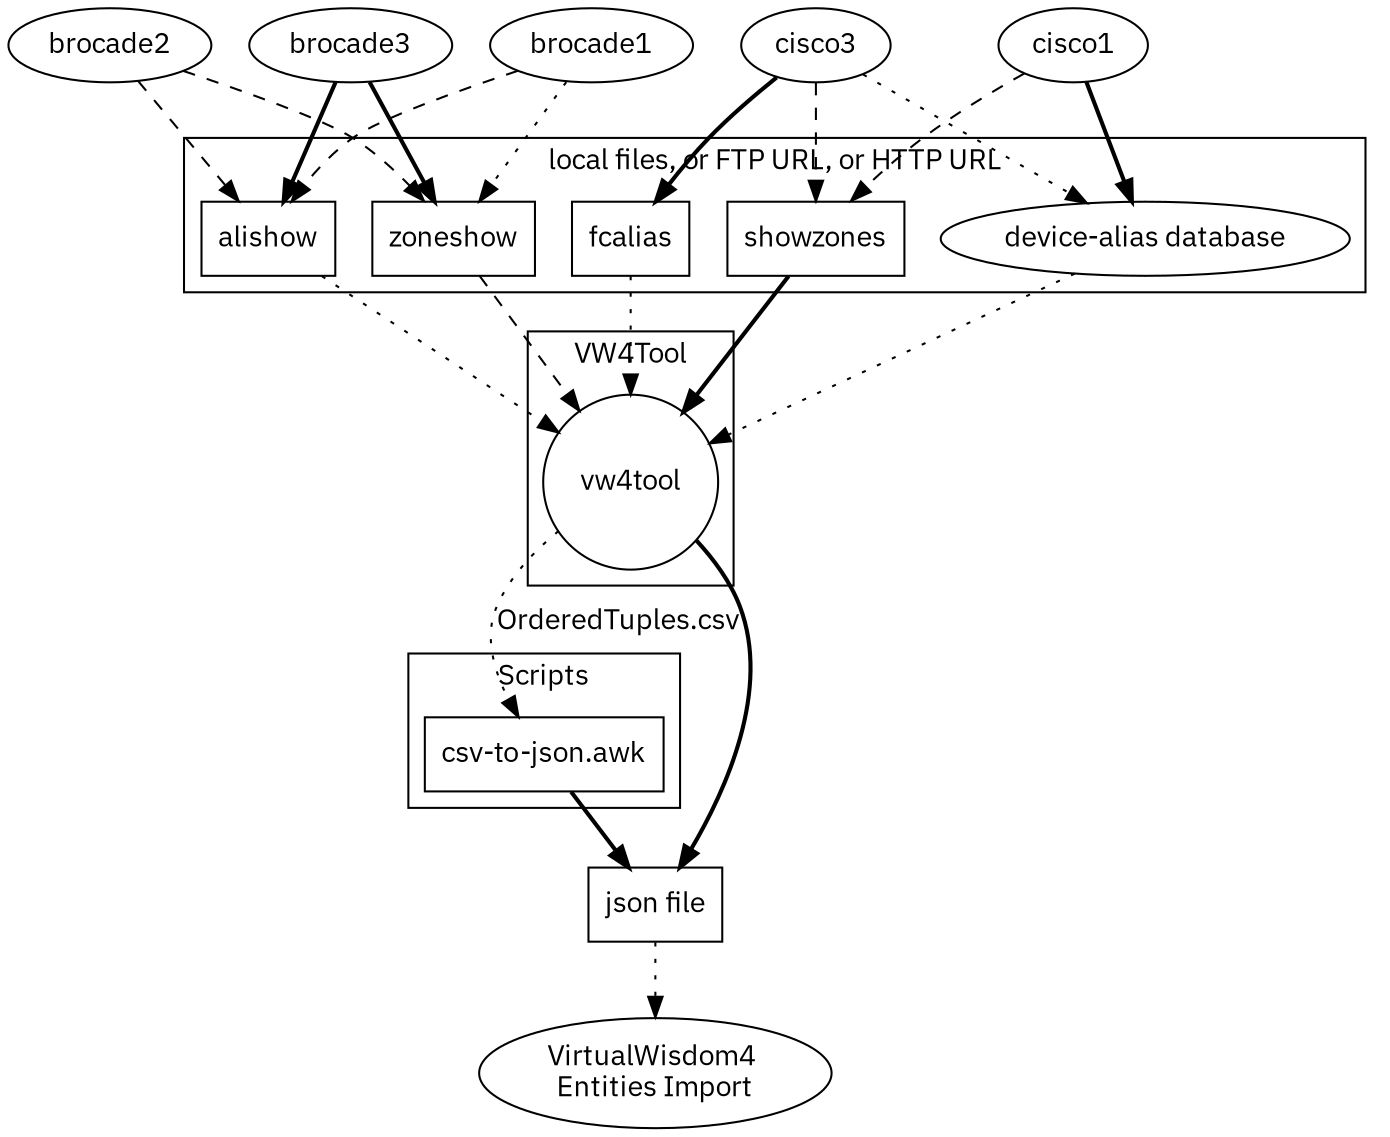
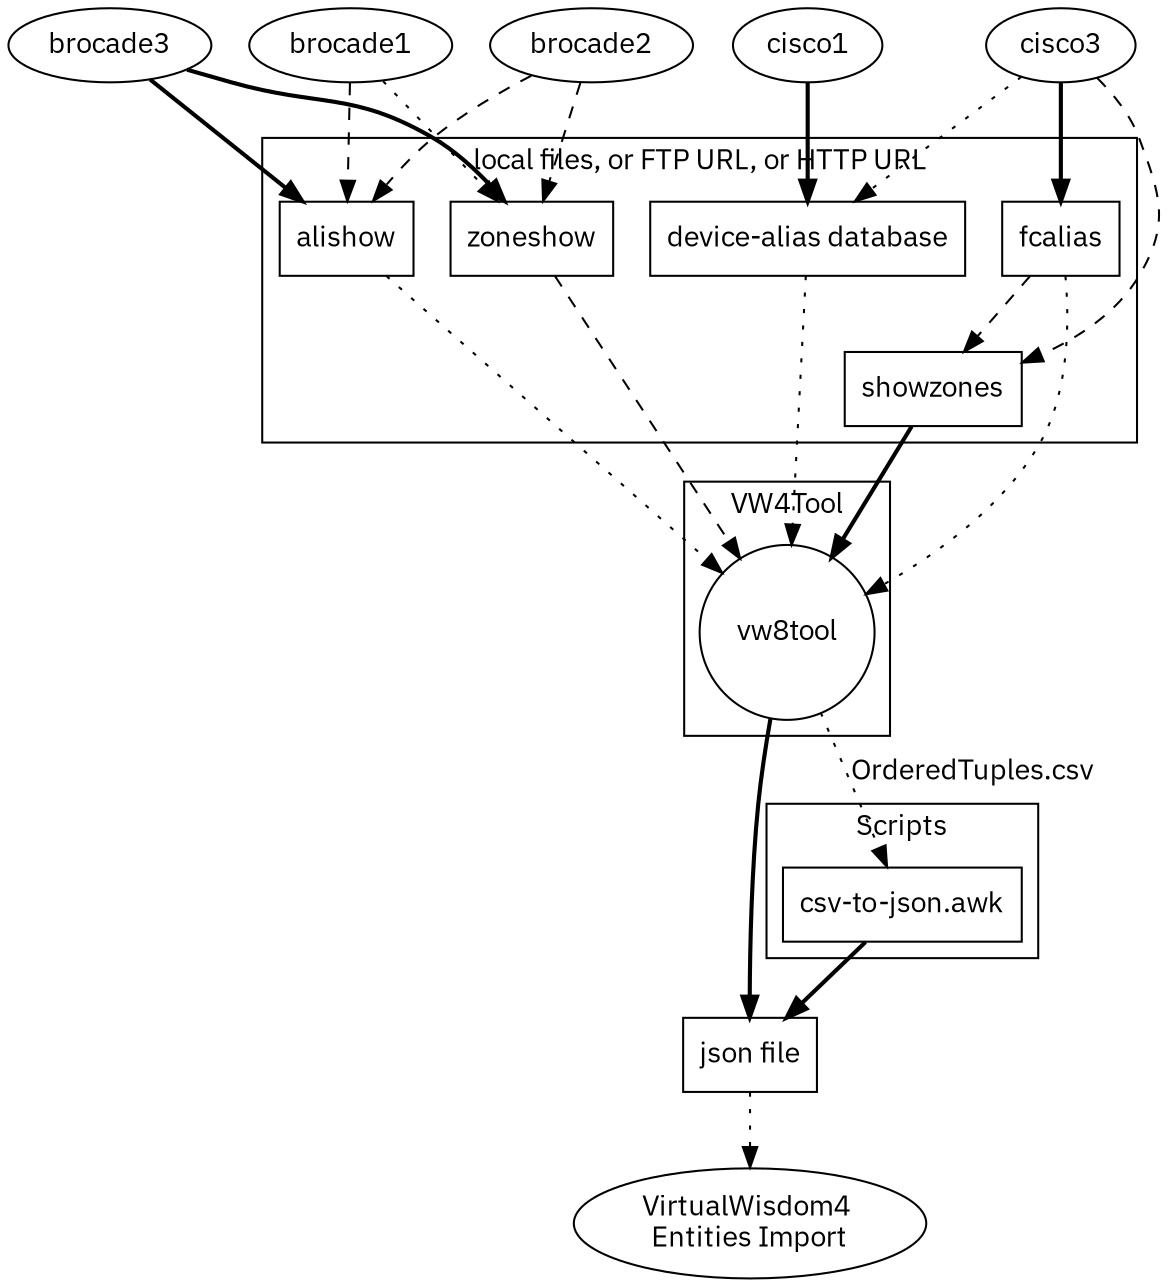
edge "cisco1" -> "showzones": now "fcalias" -> "showzones"
node "device-alias database": shape ellipse -> box
node "vw4tool": label "vw4tool" -> "vw8tool"
